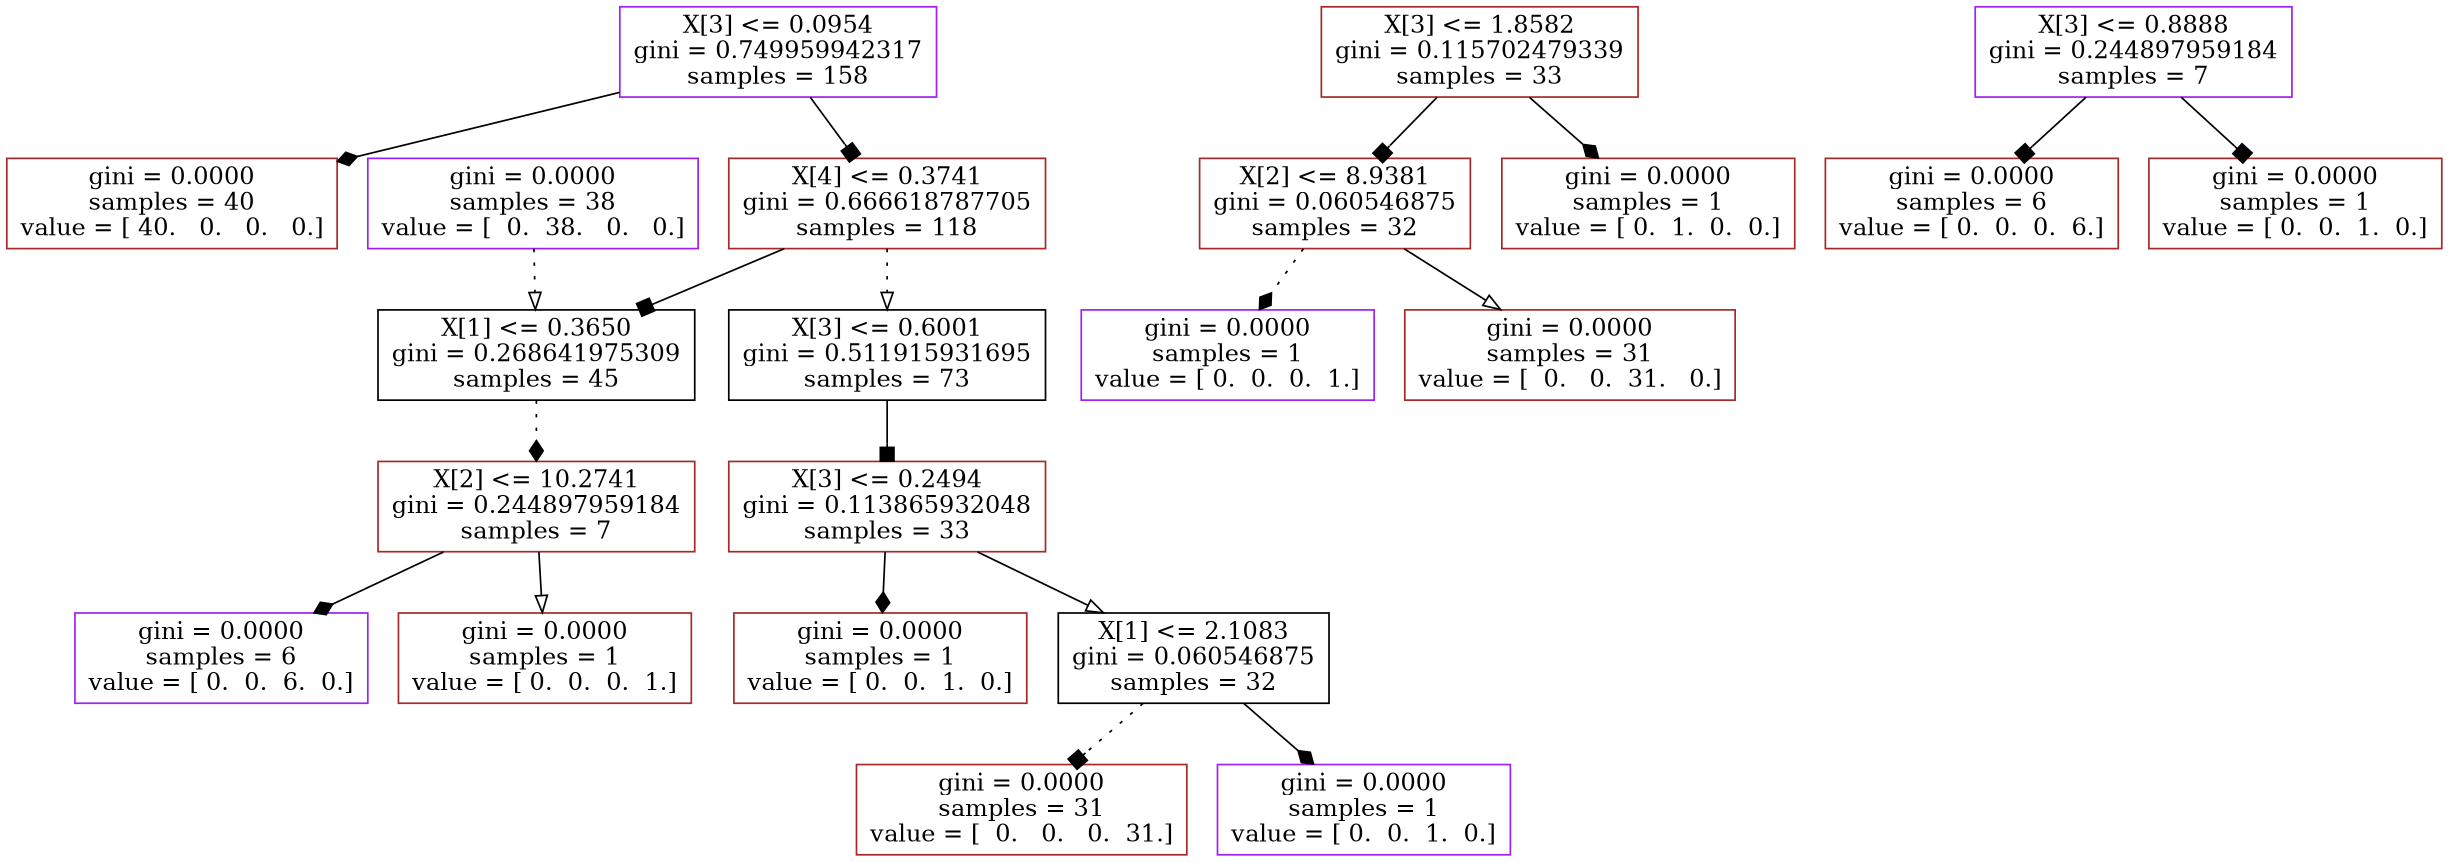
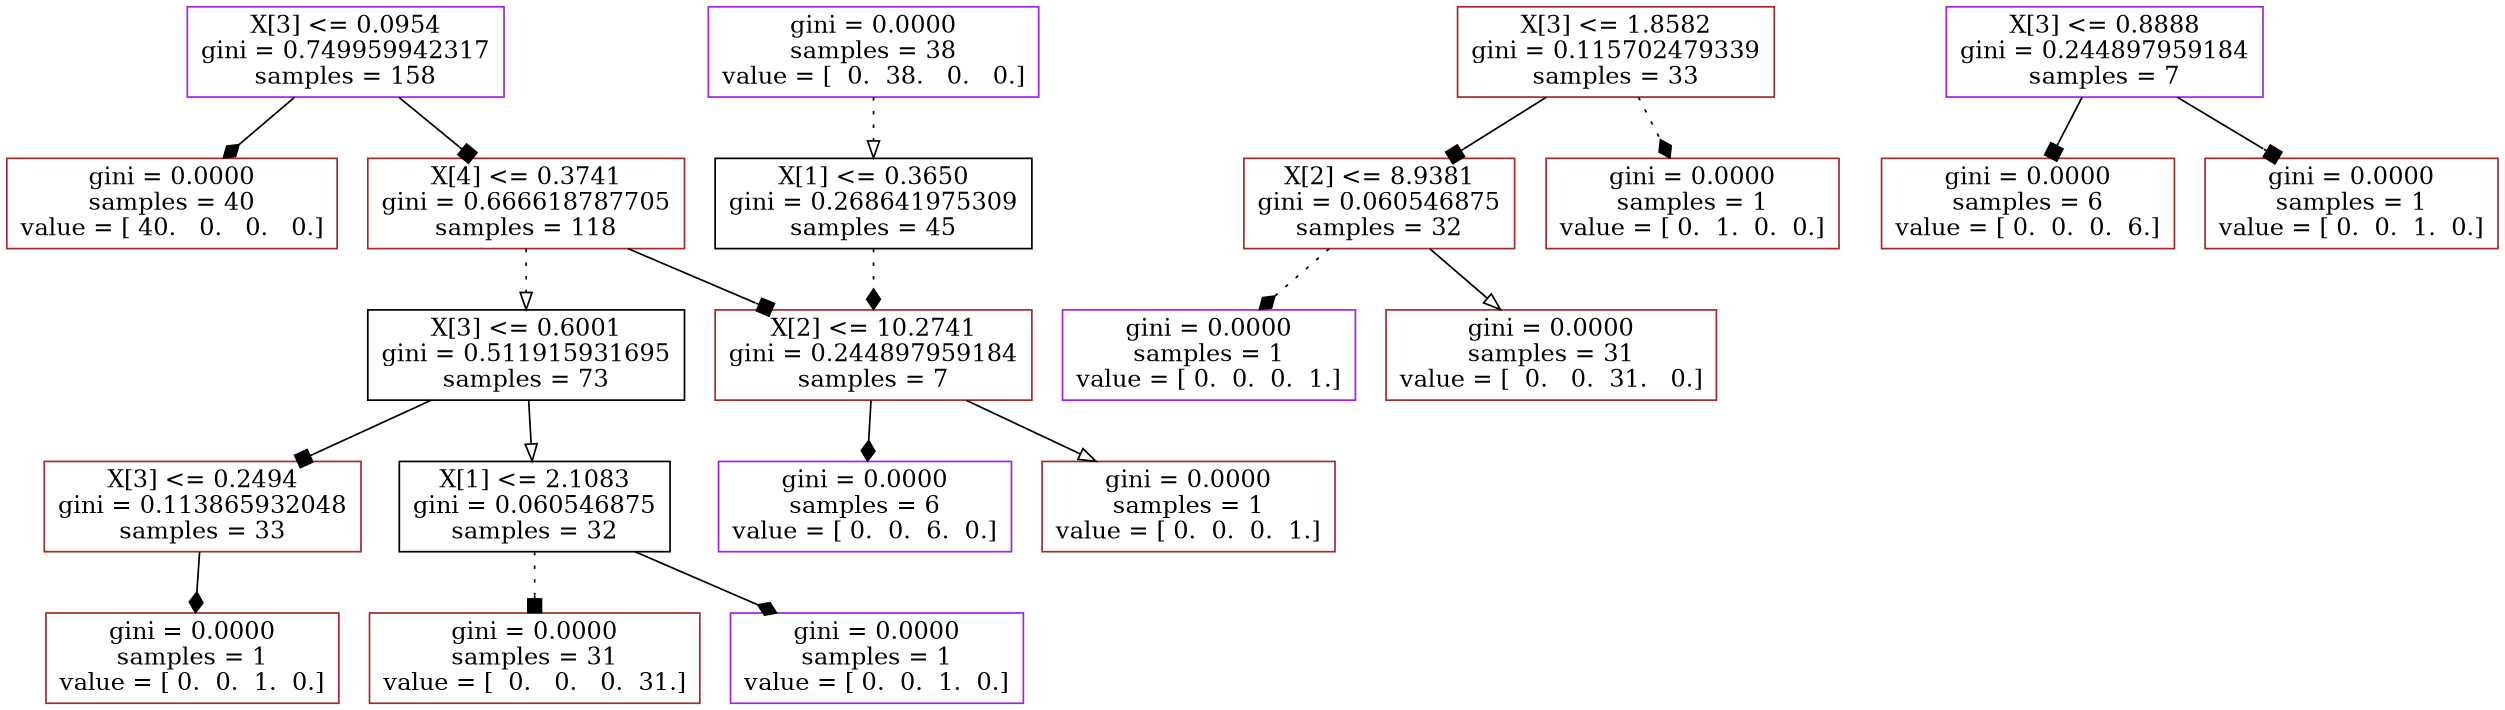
edge "X[3] <= 1.8582 gini = 0.115702479339 samples = 33" -> "gini = 0.0000 samples = 1 value = [ 0.  1.  0.  0.]": style solid -> dotted
edge "X[4] <= 0.3741 gini = 0.666618787705 samples = 118" -> "X[1] <= 0.3650 gini = 0.268641975309 samples = 45": now "X[4] <= 0.3741 gini = 0.666618787705 samples = 118" -> "X[2] <= 10.2741 gini = 0.244897959184 samples = 7"
edge "X[3] <= 0.2494 gini = 0.113865932048 samples = 33" -> "X[1] <= 2.1083 gini = 0.060546875 samples = 32": now "X[3] <= 0.6001 gini = 0.511915931695 samples = 73" -> "X[1] <= 2.1083 gini = 0.060546875 samples = 32"
